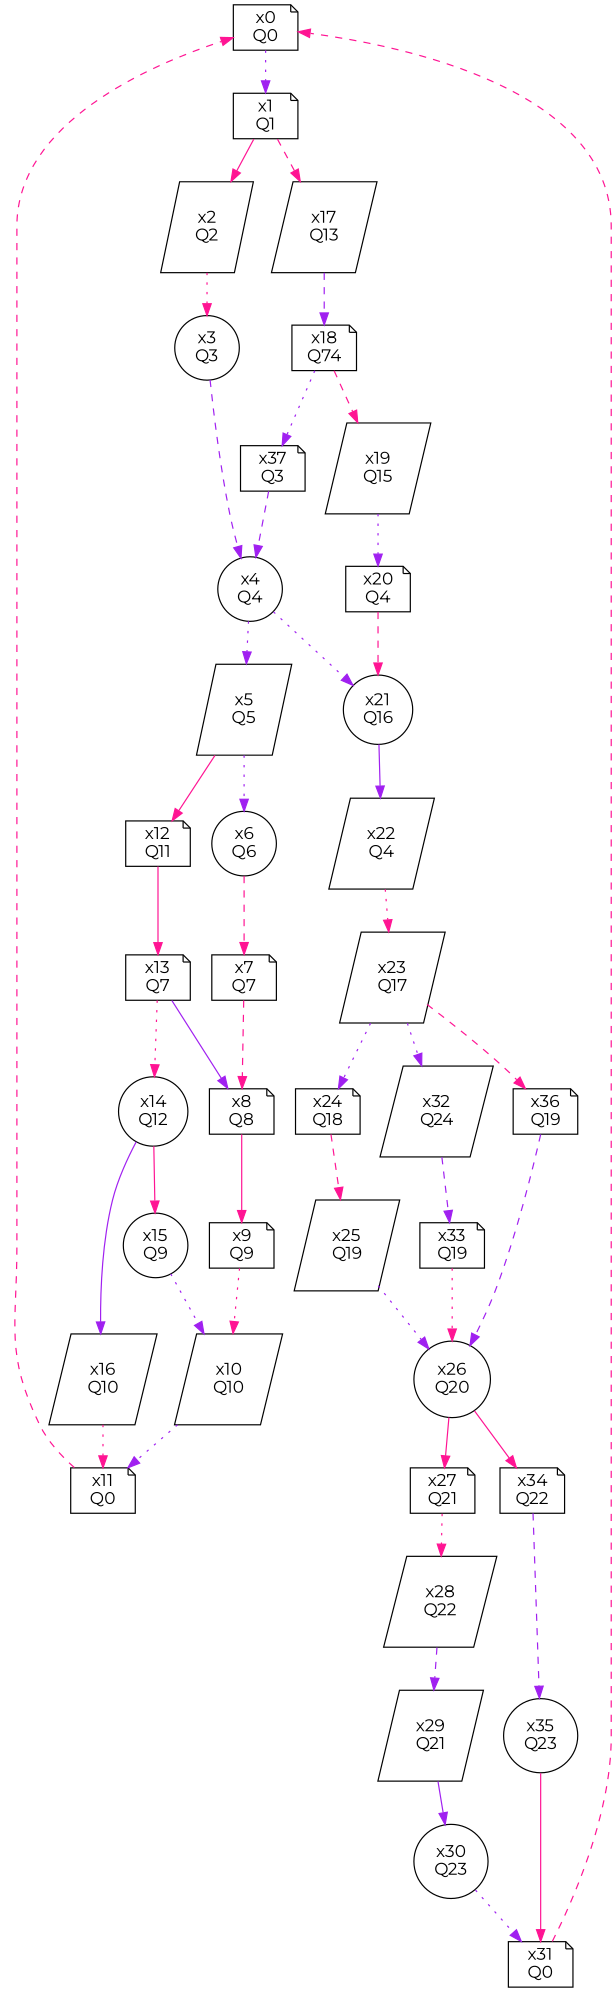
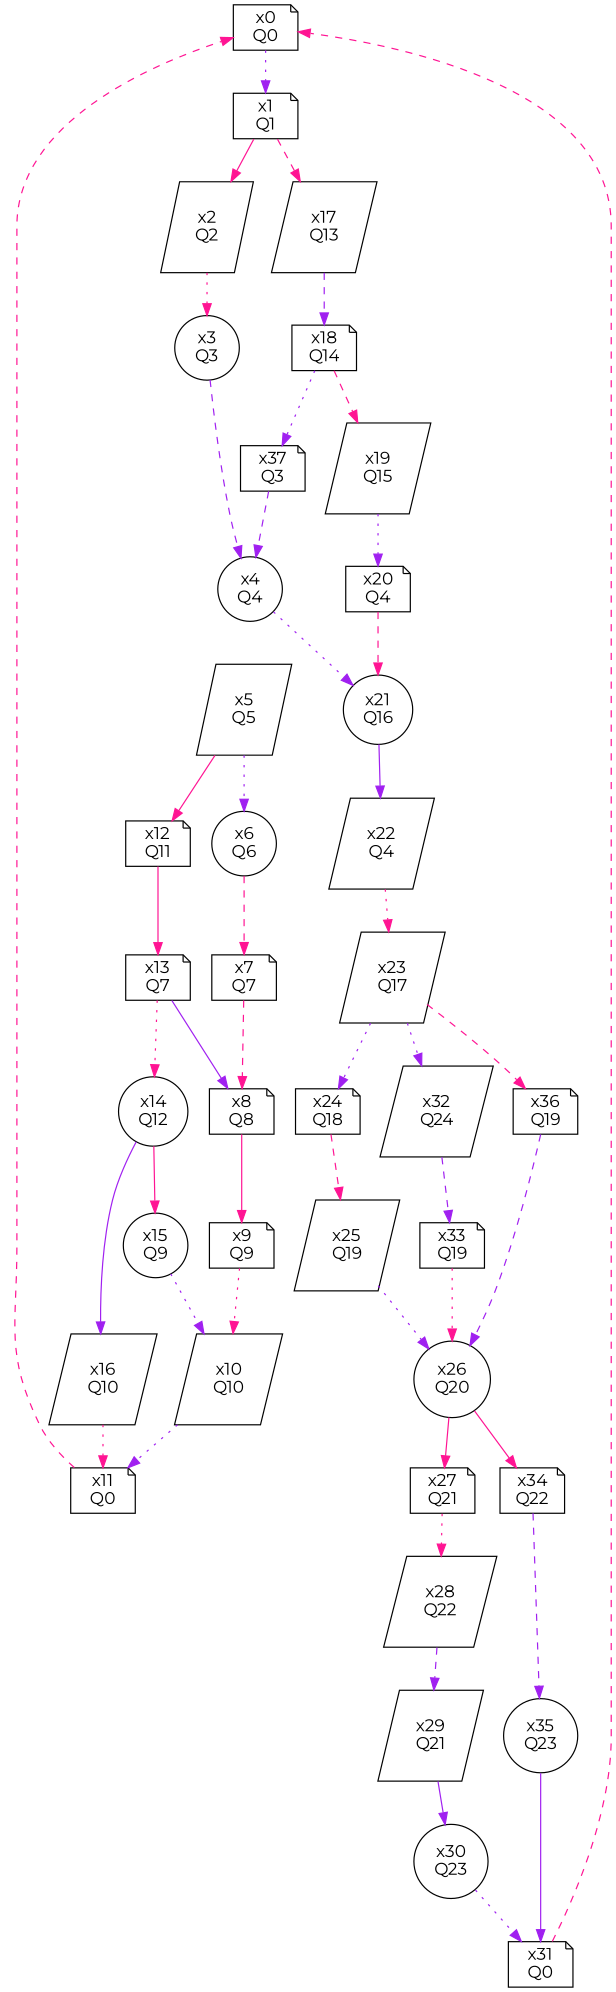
node "x18 Q74": label "x18 Q74" -> "x18 Q14"
edge "x4 Q4" -> "x5 Q5": removed
edge "x35 Q23" -> "x31 Q0": color deeppink -> purple
